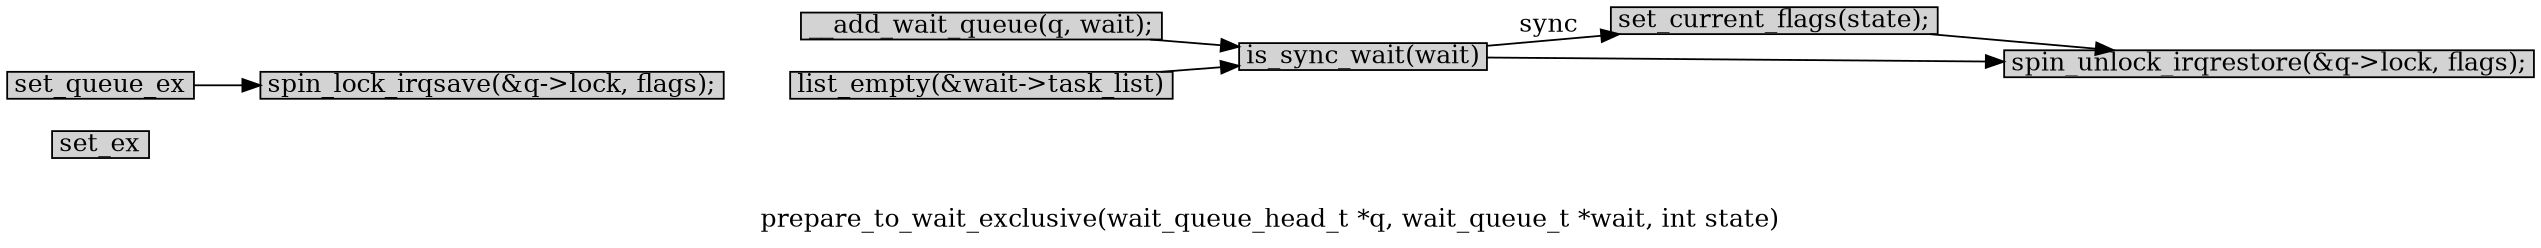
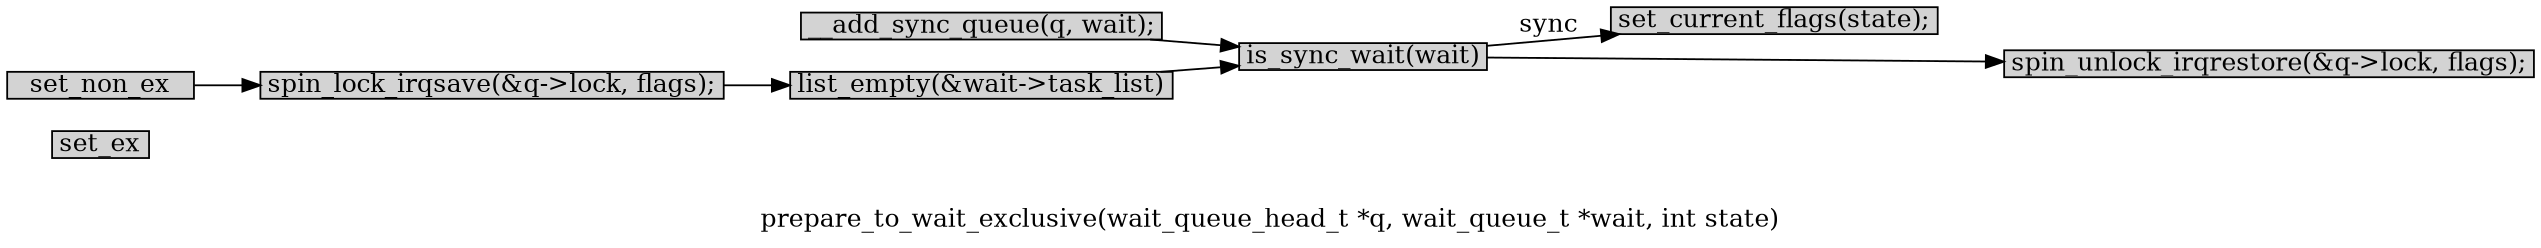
node "__add_wait_queue(q, wait);": label "__add_wait_queue(q, wait);" -> "__add_sync_queue(q, wait);"
edge "set_current_flags(state);" -> "spin_unlock_irqrestore(&q->lock, flags);": removed
node "set_queue_ex": label "set_queue_ex" -> "set_non_ex"
edge "spin_lock_irqsave(&q->lock, flags);" -> "list_empty(&wait->task_list)": added
